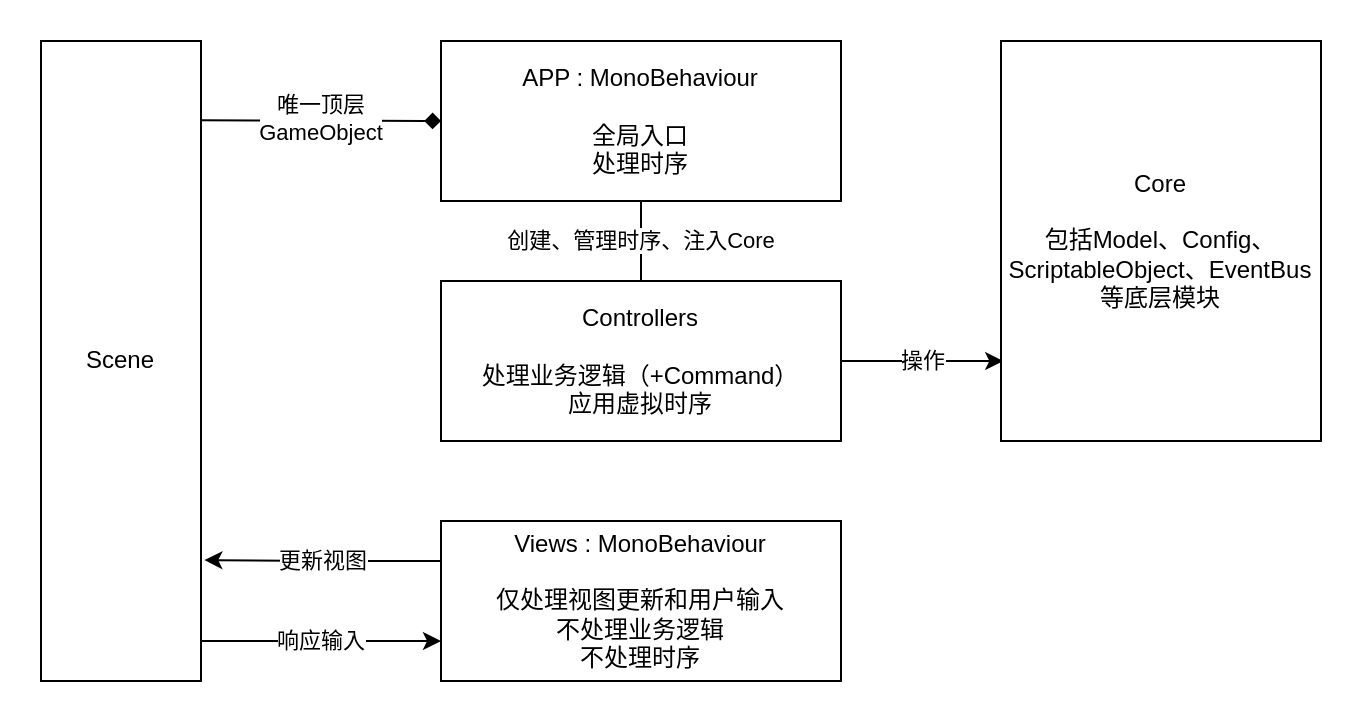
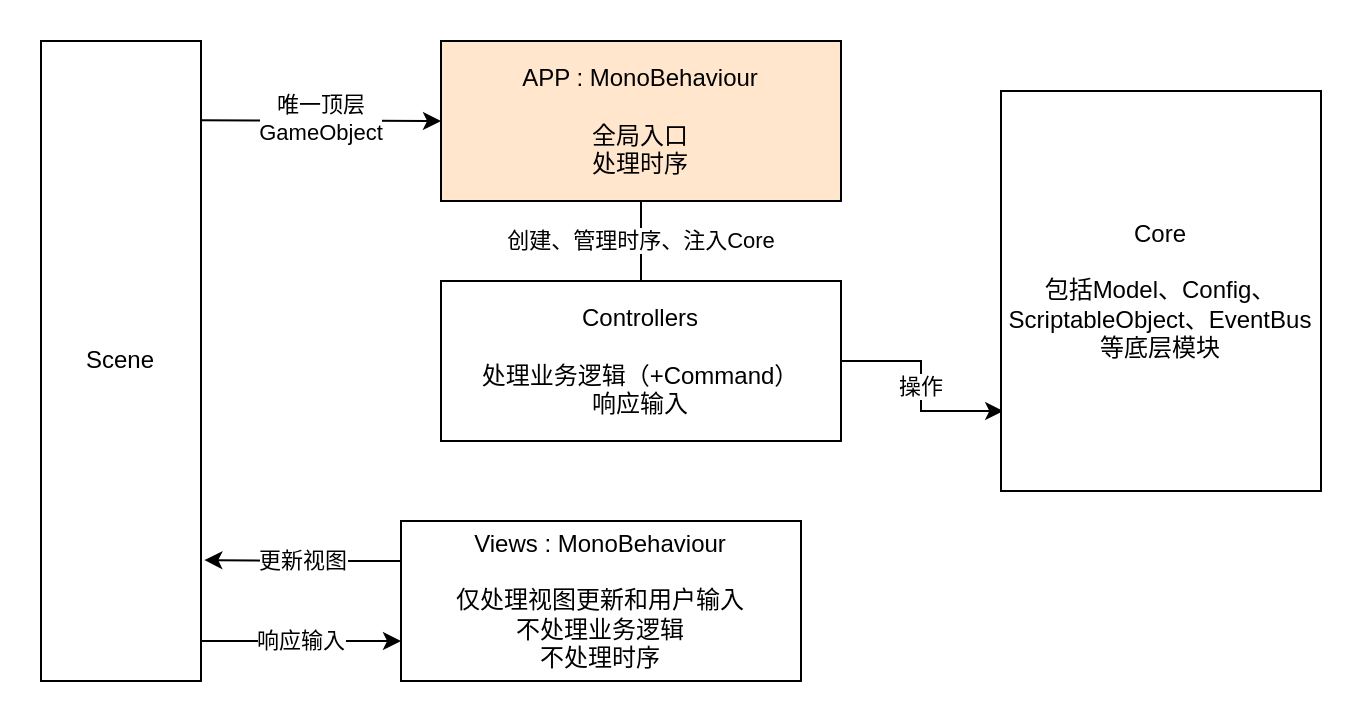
edge "Scene" -> "APP : MonoBehaviour 全局入口 处理时序": arrowhead diamond -> classic
node "APP : MonoBehaviour 全局入口 处理时序": fillcolor #ffffff -> #ffe6cc
node "Core 包括Model、Config、ScriptableObject、EventBus等底层模块": moved (1161, 241) -> (1161, 291)
node "Controllers 处理业务逻辑（+Command） 应用虚拟时序": label "Controllers 处理业务逻辑（+Command） 应用虚拟时序" -> "Controllers 处理业务逻辑（+Command） 响应输入"
node "Views : MonoBehaviour 仅处理视图更新和用户输入 不处理业务逻辑 不处理时序": moved (641, 601) -> (601, 601)
